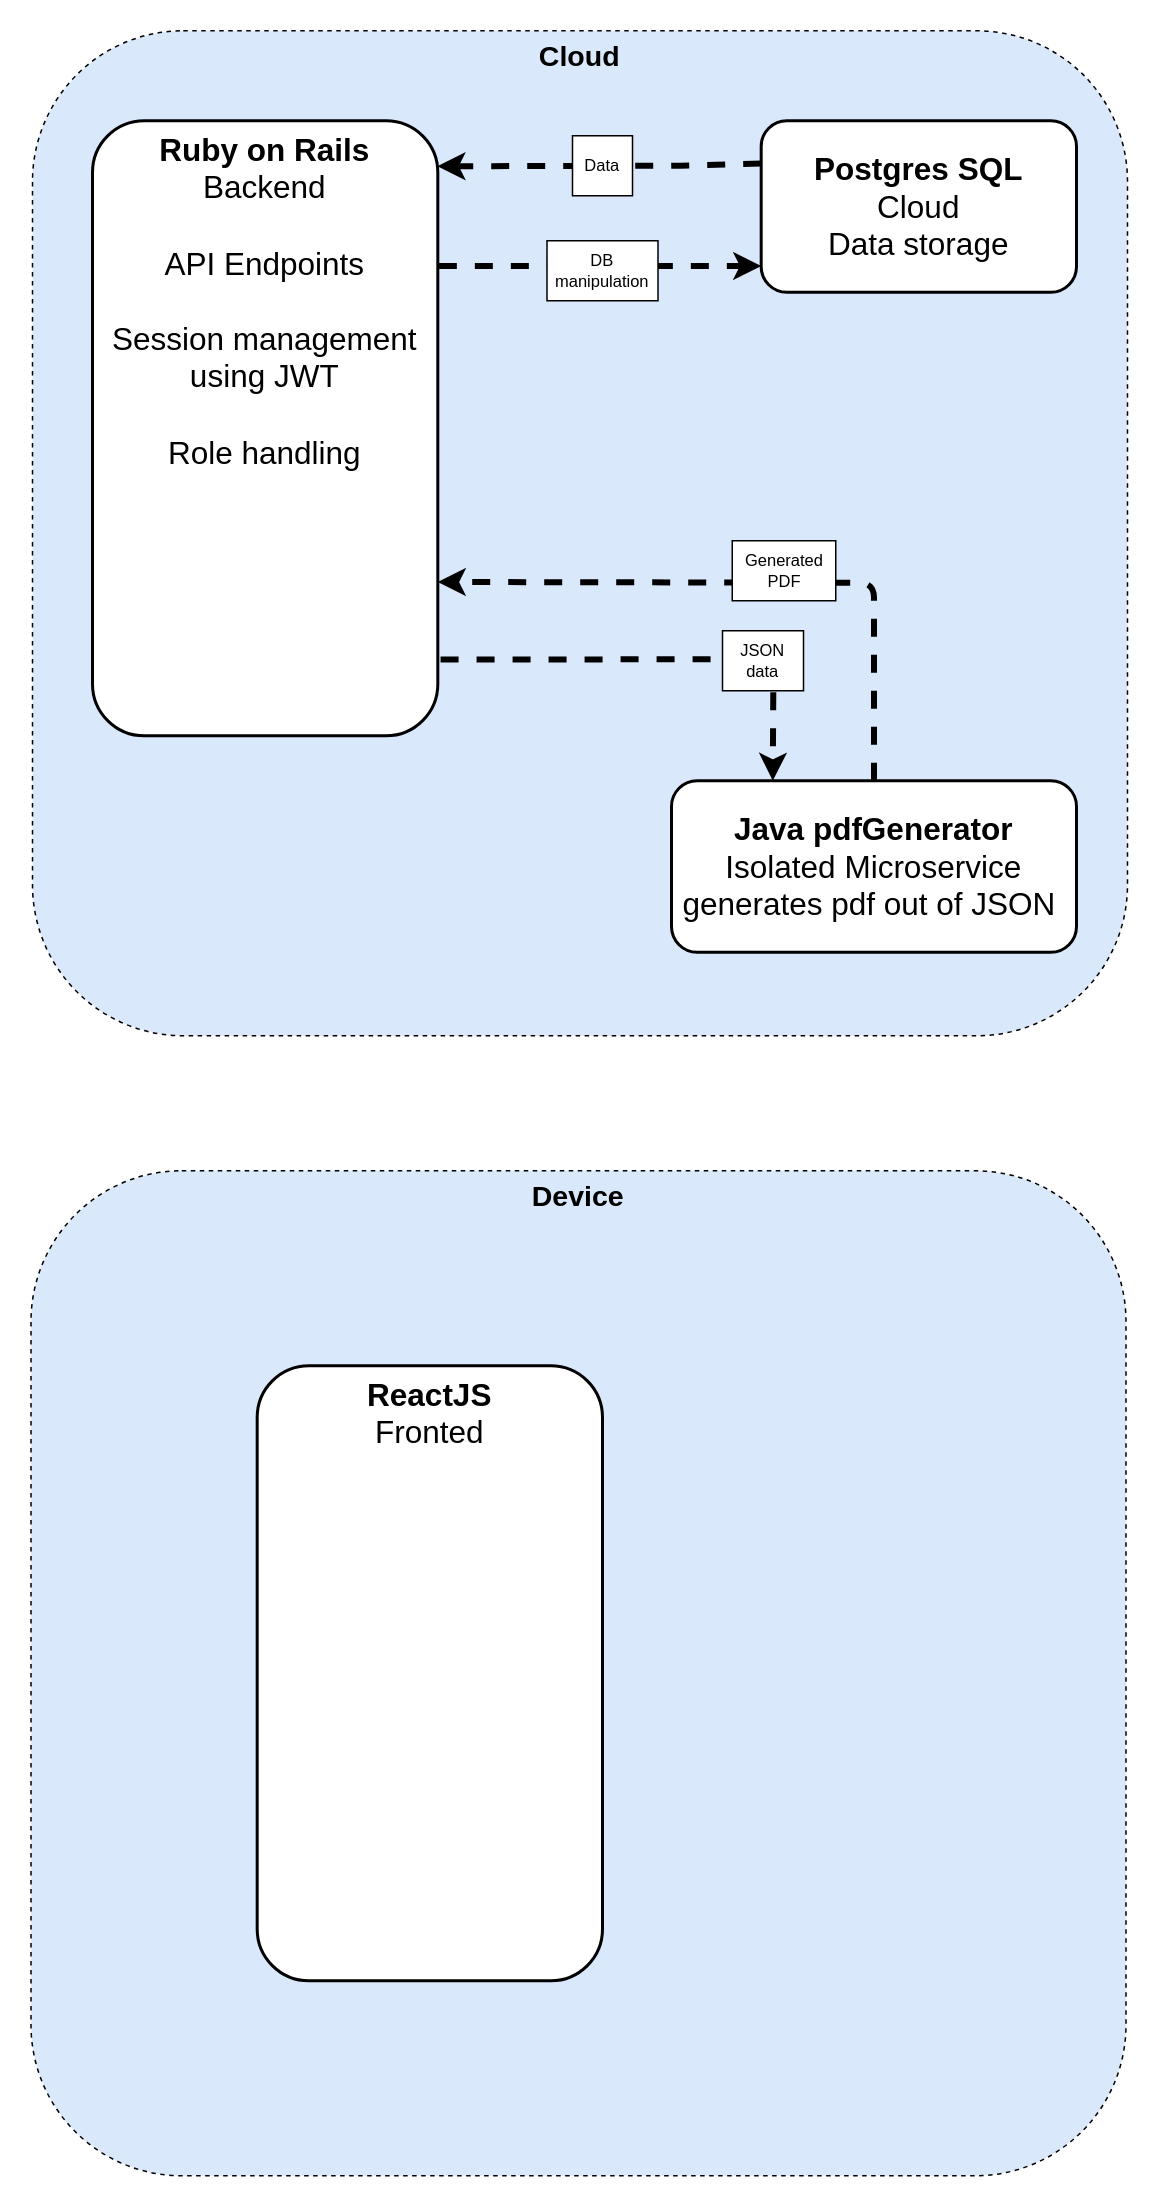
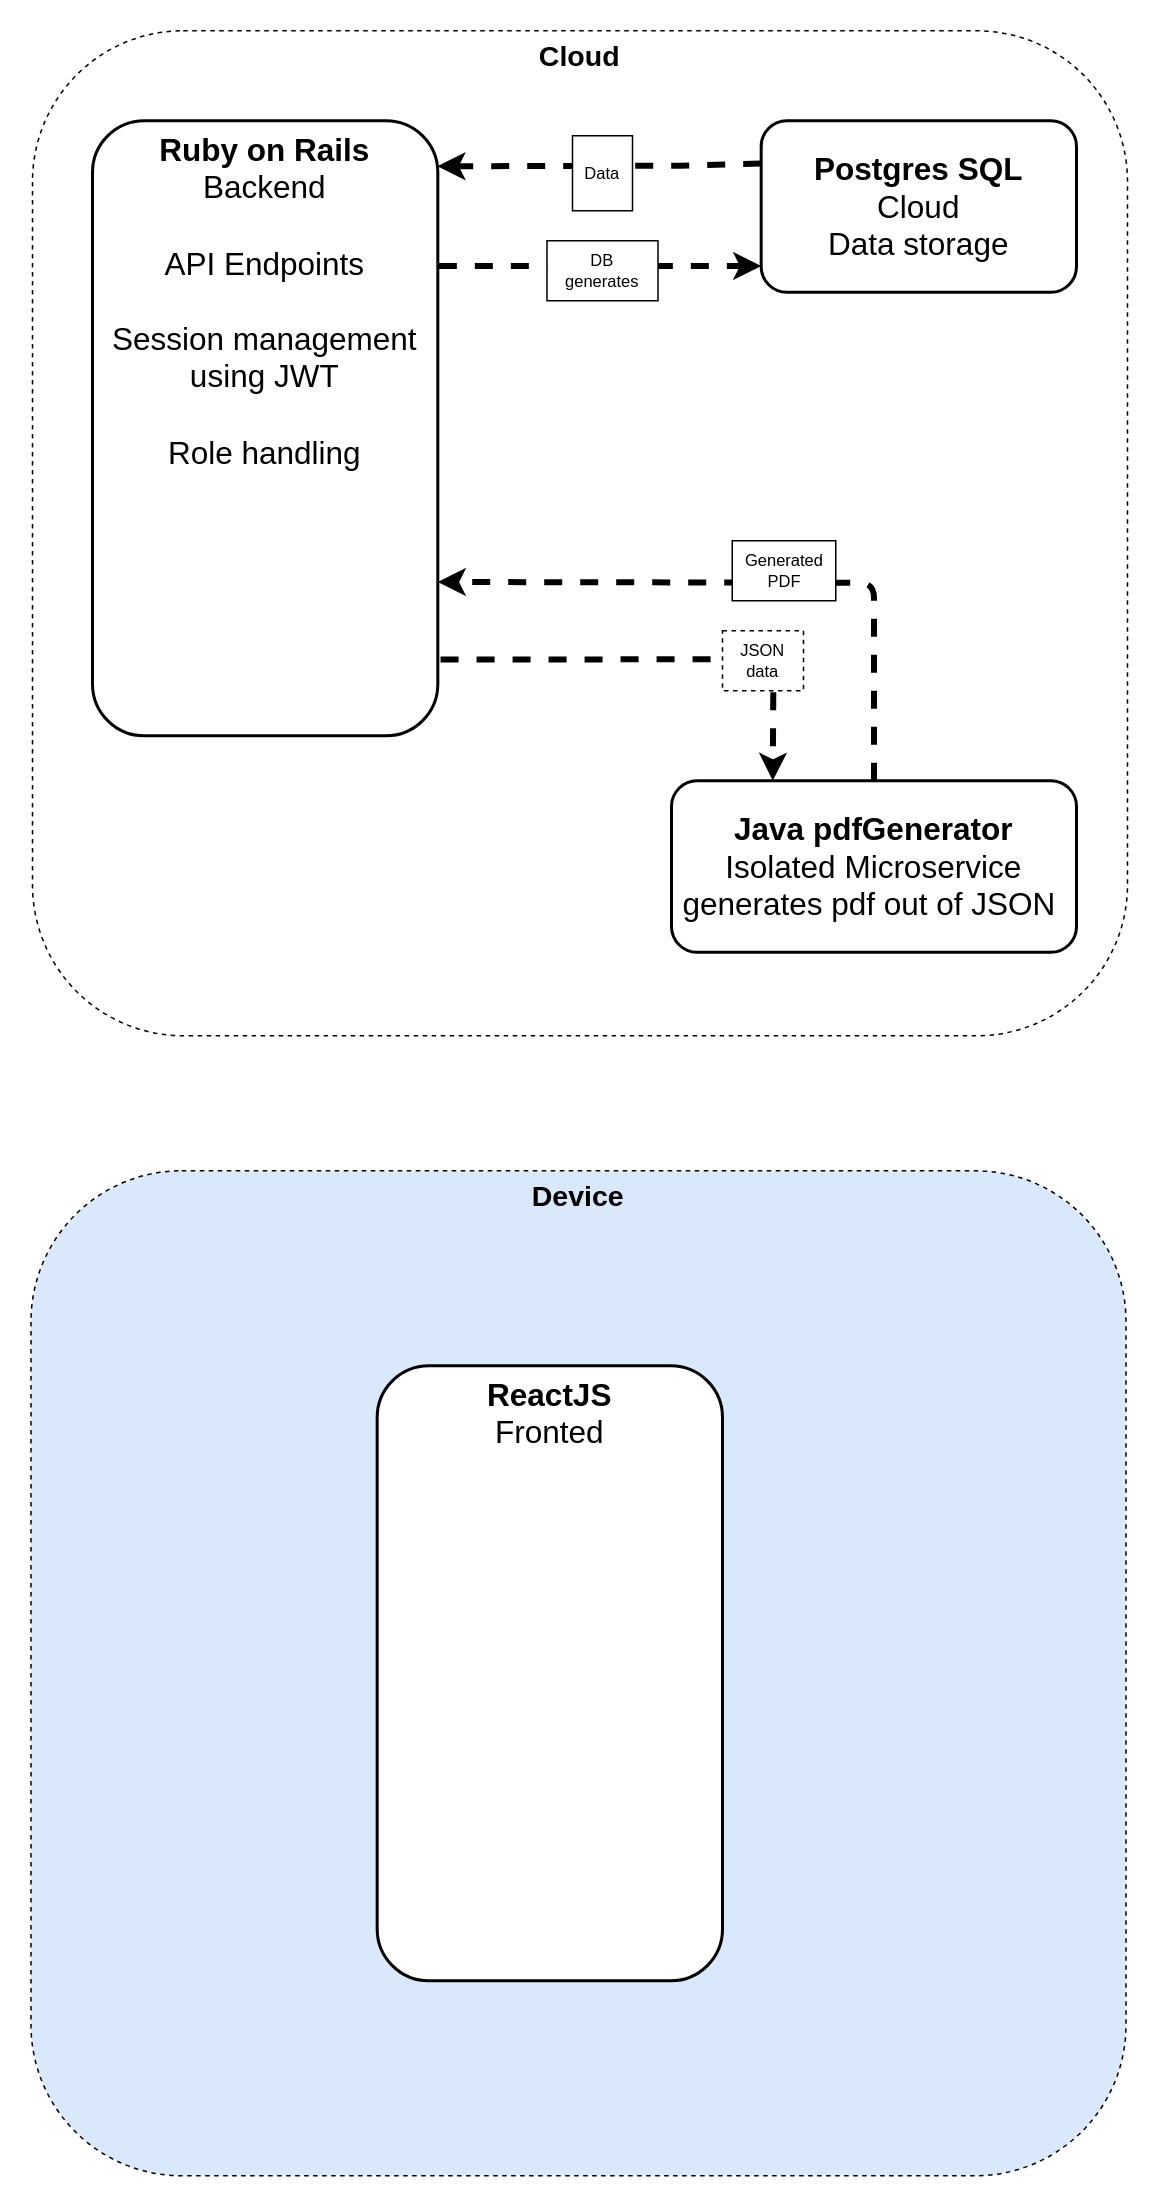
node "Data": size 60x60 -> 60x75
node "DB manipulation": label "DB manipulation" -> "DB generates"
node "Cloud": fillcolor #dae8fc -> #ffffff
node "JSON data": style solid -> dashed
node "ReactJS Fronted": moved (430, 1673) -> (550, 1673)
